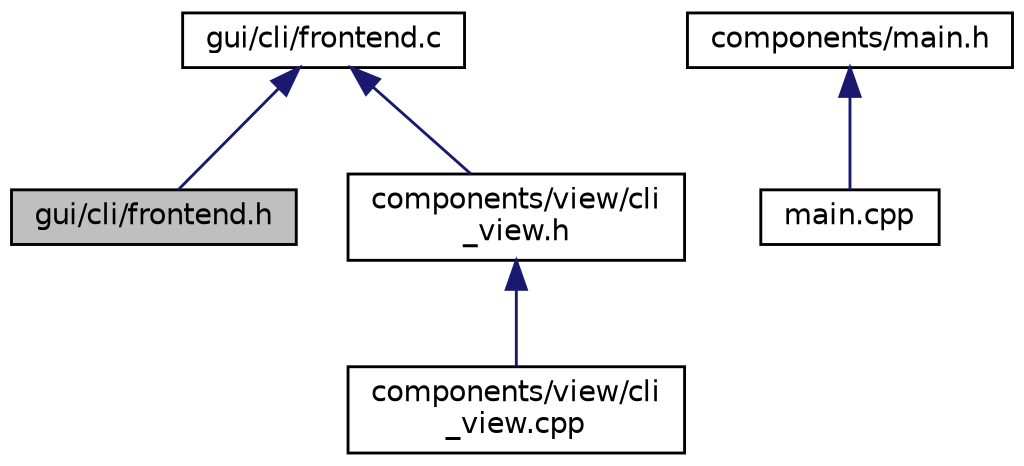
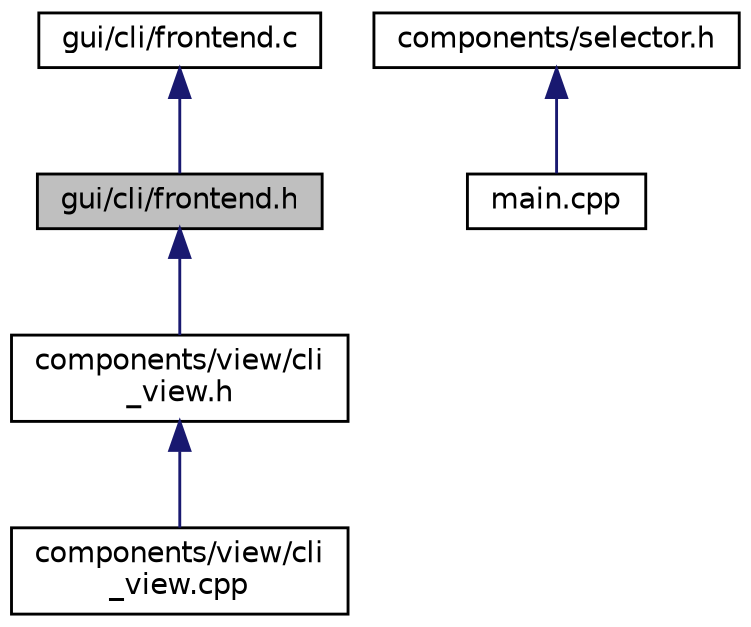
node "components/main.h": label "components/main.h" -> "components/selector.h"
edge "components/view/cli _view.h" -> "gui/cli/frontend.c": now "components/view/cli _view.h" -> "gui/cli/frontend.h"
